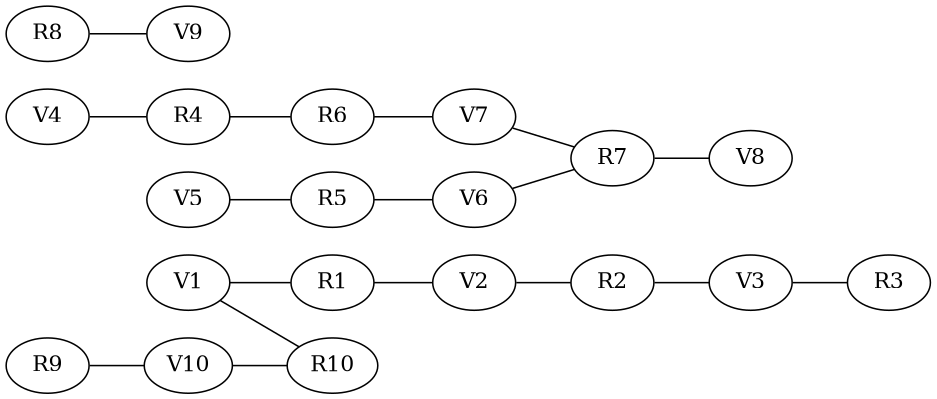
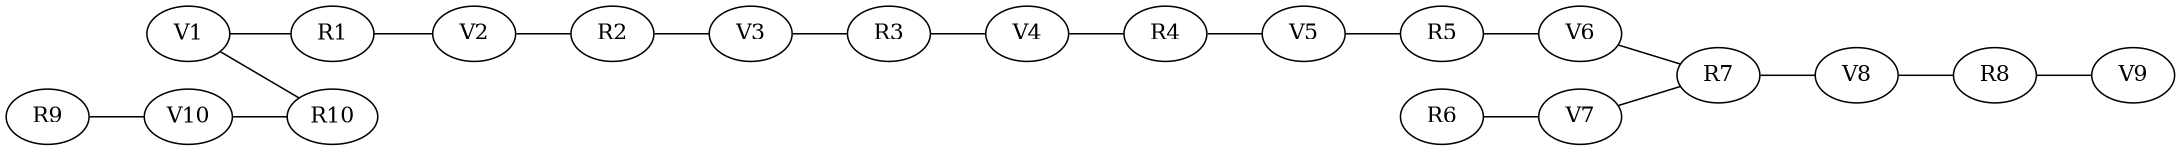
edge "R3" -- "V4": added
edge "V8" -- "R8": added
edge "R4" -- "R6": now "R4" -- "V5"
